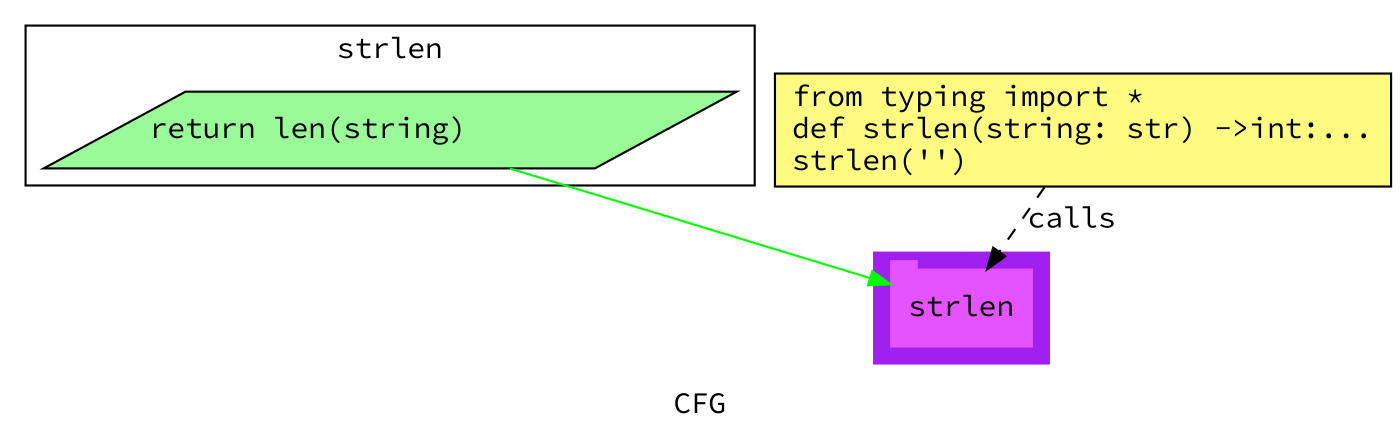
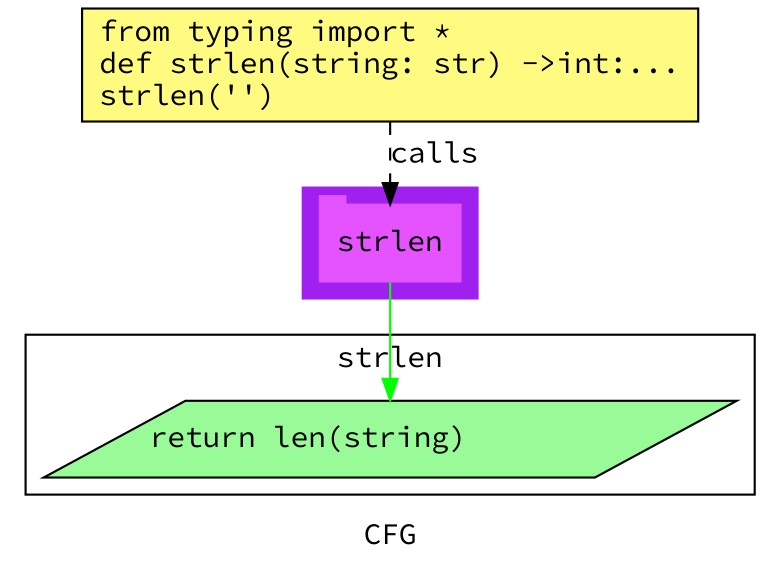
edge "return len(string)" -> "strlen": reversed
